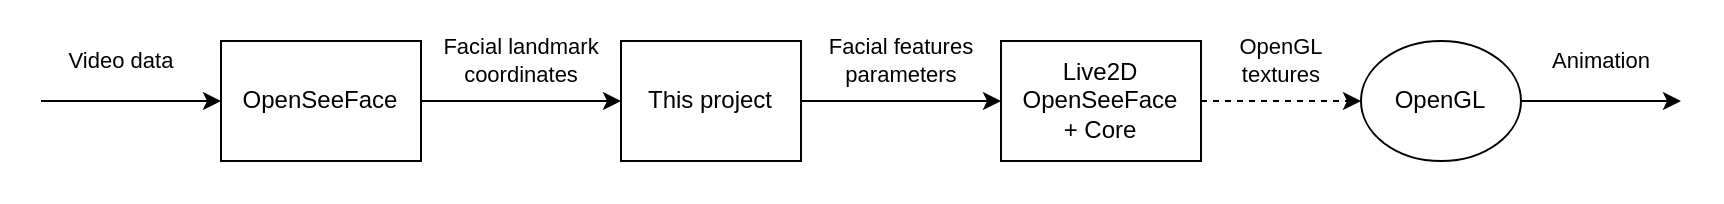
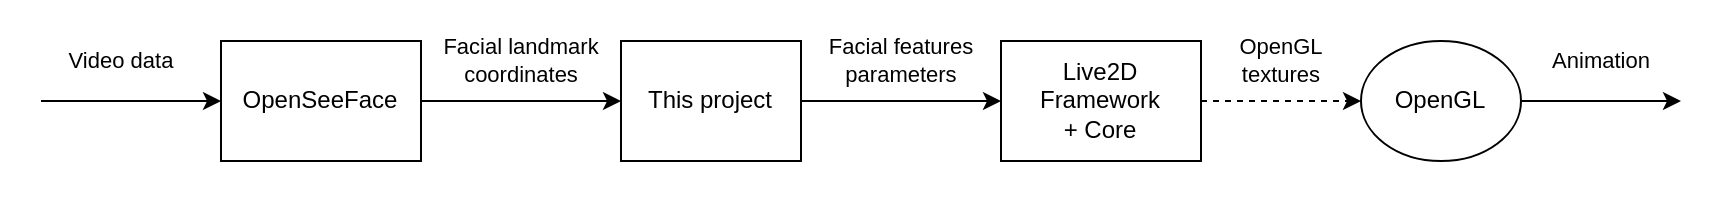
node "Live2D OpenSeeFace + Core": label "Live2D OpenSeeFace + Core" -> "Live2D Framework + Core"
